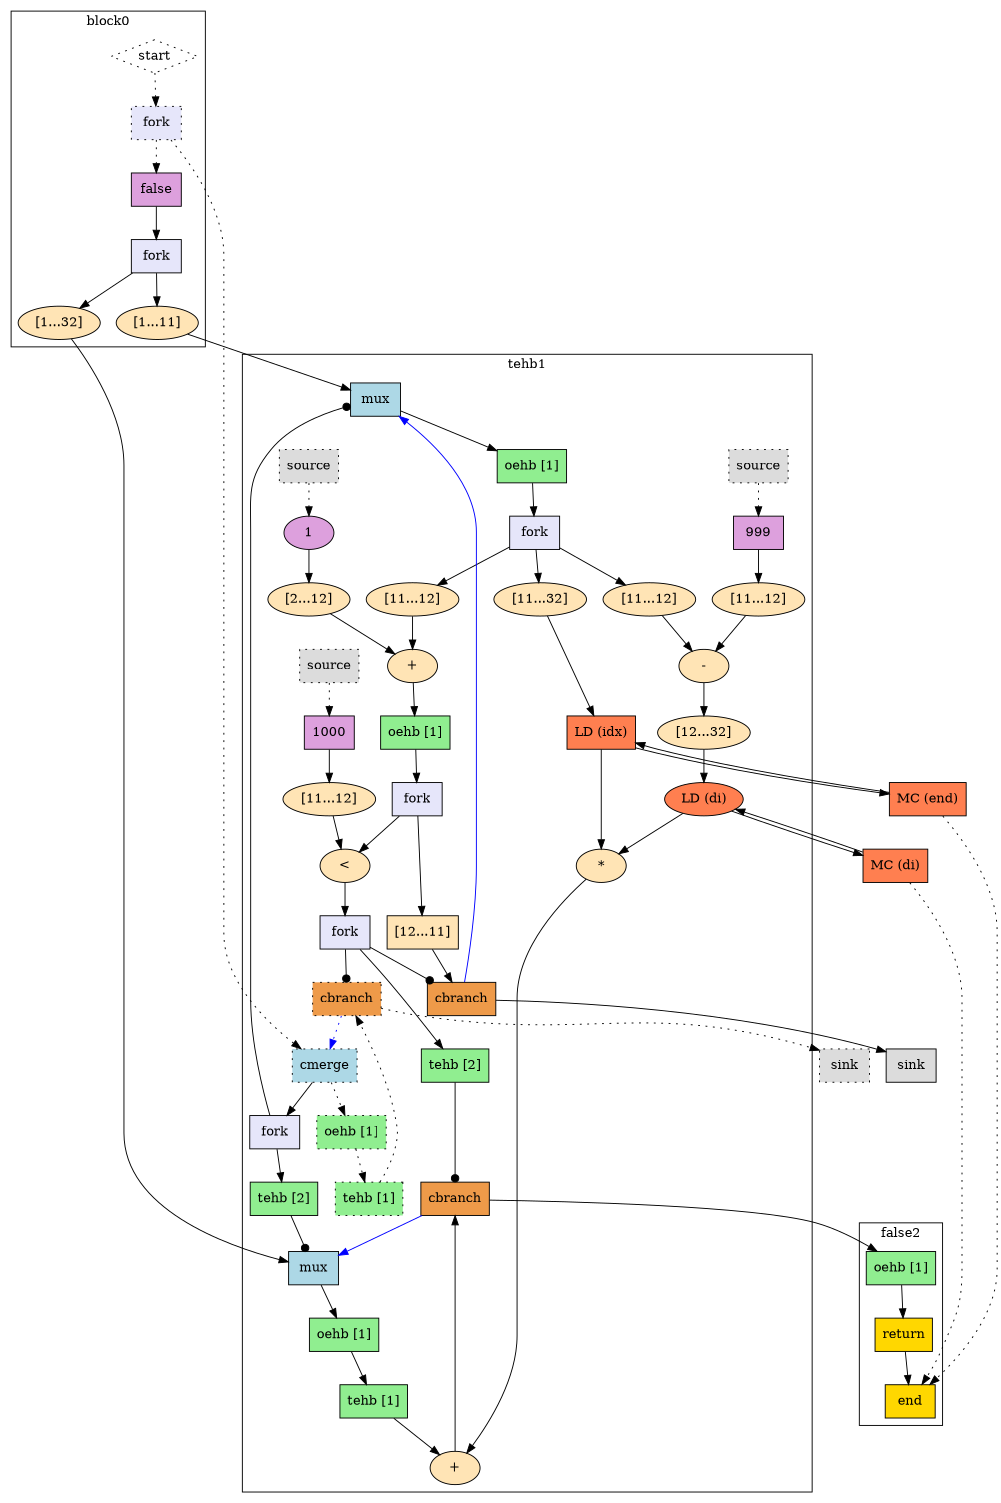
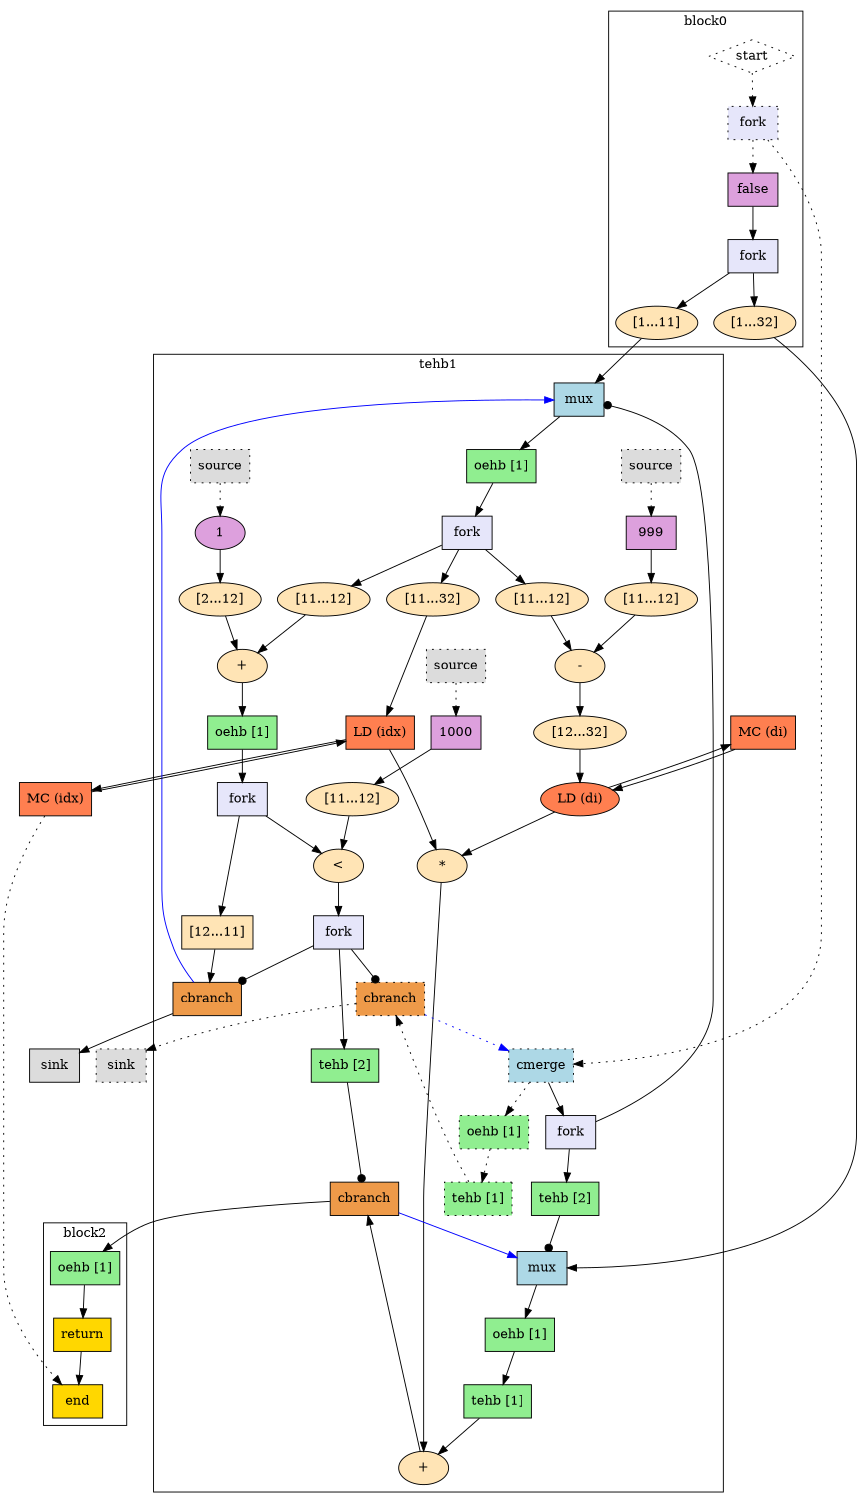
node "MC (end)": label "MC (end)" -> "MC (idx)"
edge "MC (di)" -- "end": removed
cluster "false2": label "false2" -> "block2"
